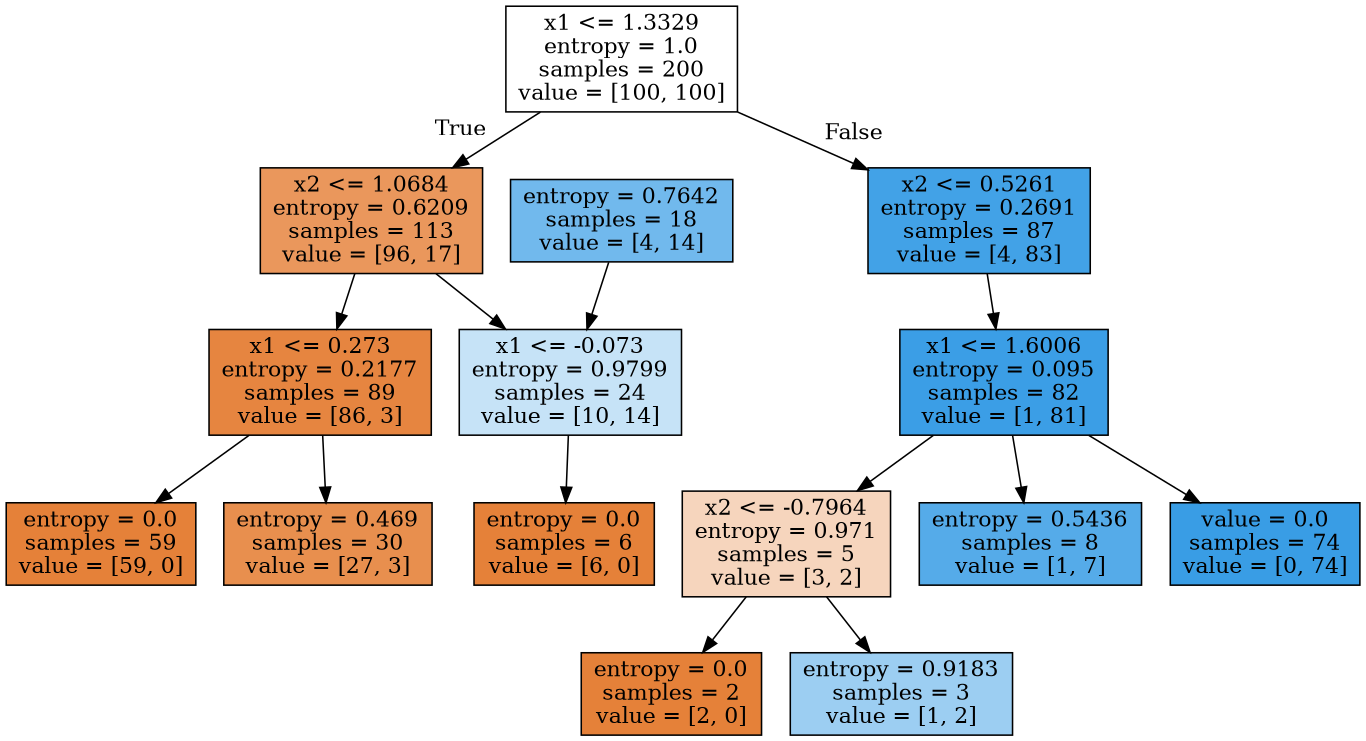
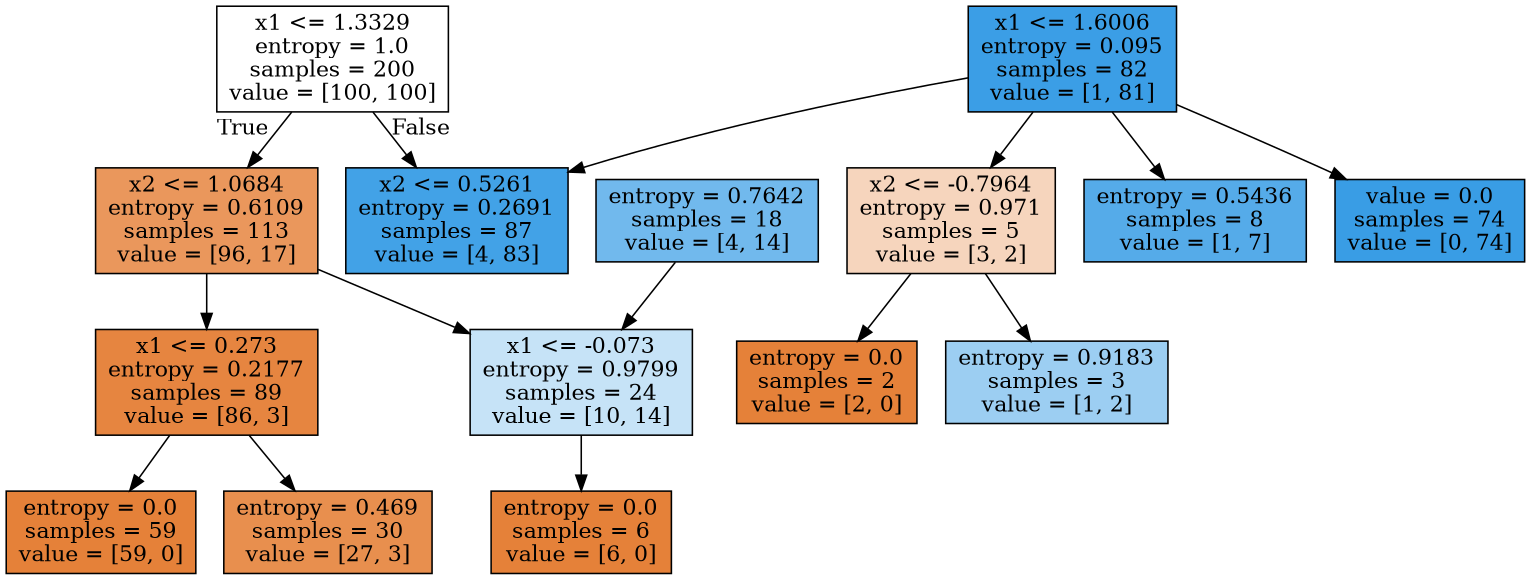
node "x2 <= 1.0684 entropy = 0.6209 samples = 113 value = [96, 17]": label "x2 <= 1.0684 entropy = 0.6209 samples = 113 value = [96, 17]" -> "x2 <= 1.0684 entropy = 0.6109 samples = 113 value = [96, 17]"
edge "x2 <= 0.5261 entropy = 0.2691 samples = 87 value = [4, 83]" -> "x1 <= 1.6006 entropy = 0.095 samples = 82 value = [1, 81]": reversed
